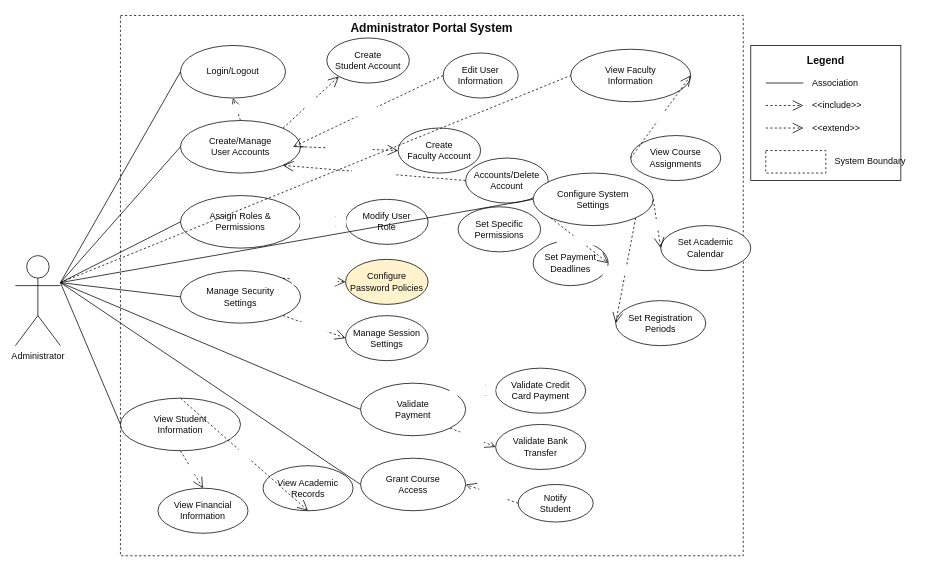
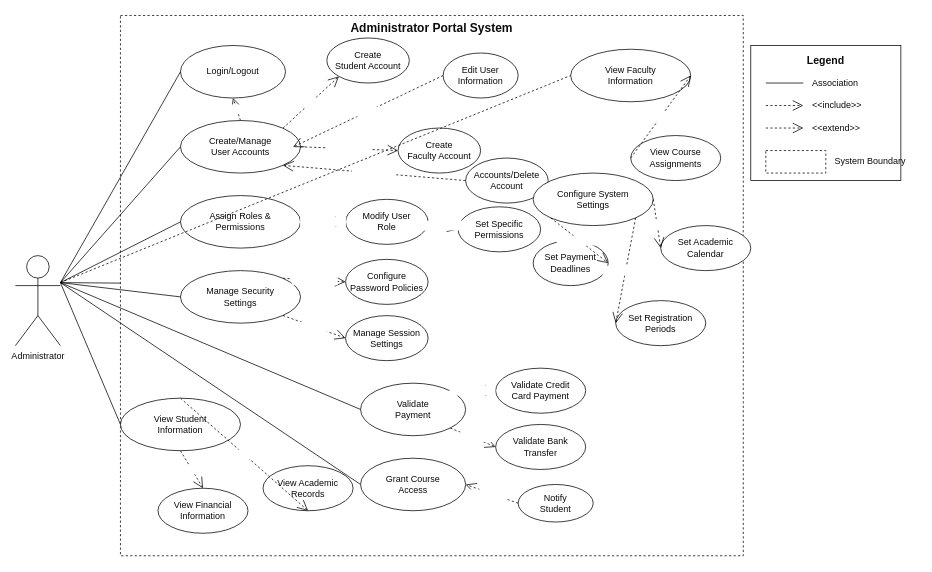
edge "Modify User Role" -> "Set Specific Permissions": added, label "<<include>>"
edge "Configure System Settings" -- "Administrator": now "Administrator Portal System" -- "Administrator"
node "Configure Password Policies": fillcolor #fff2cc -> #ffffff
